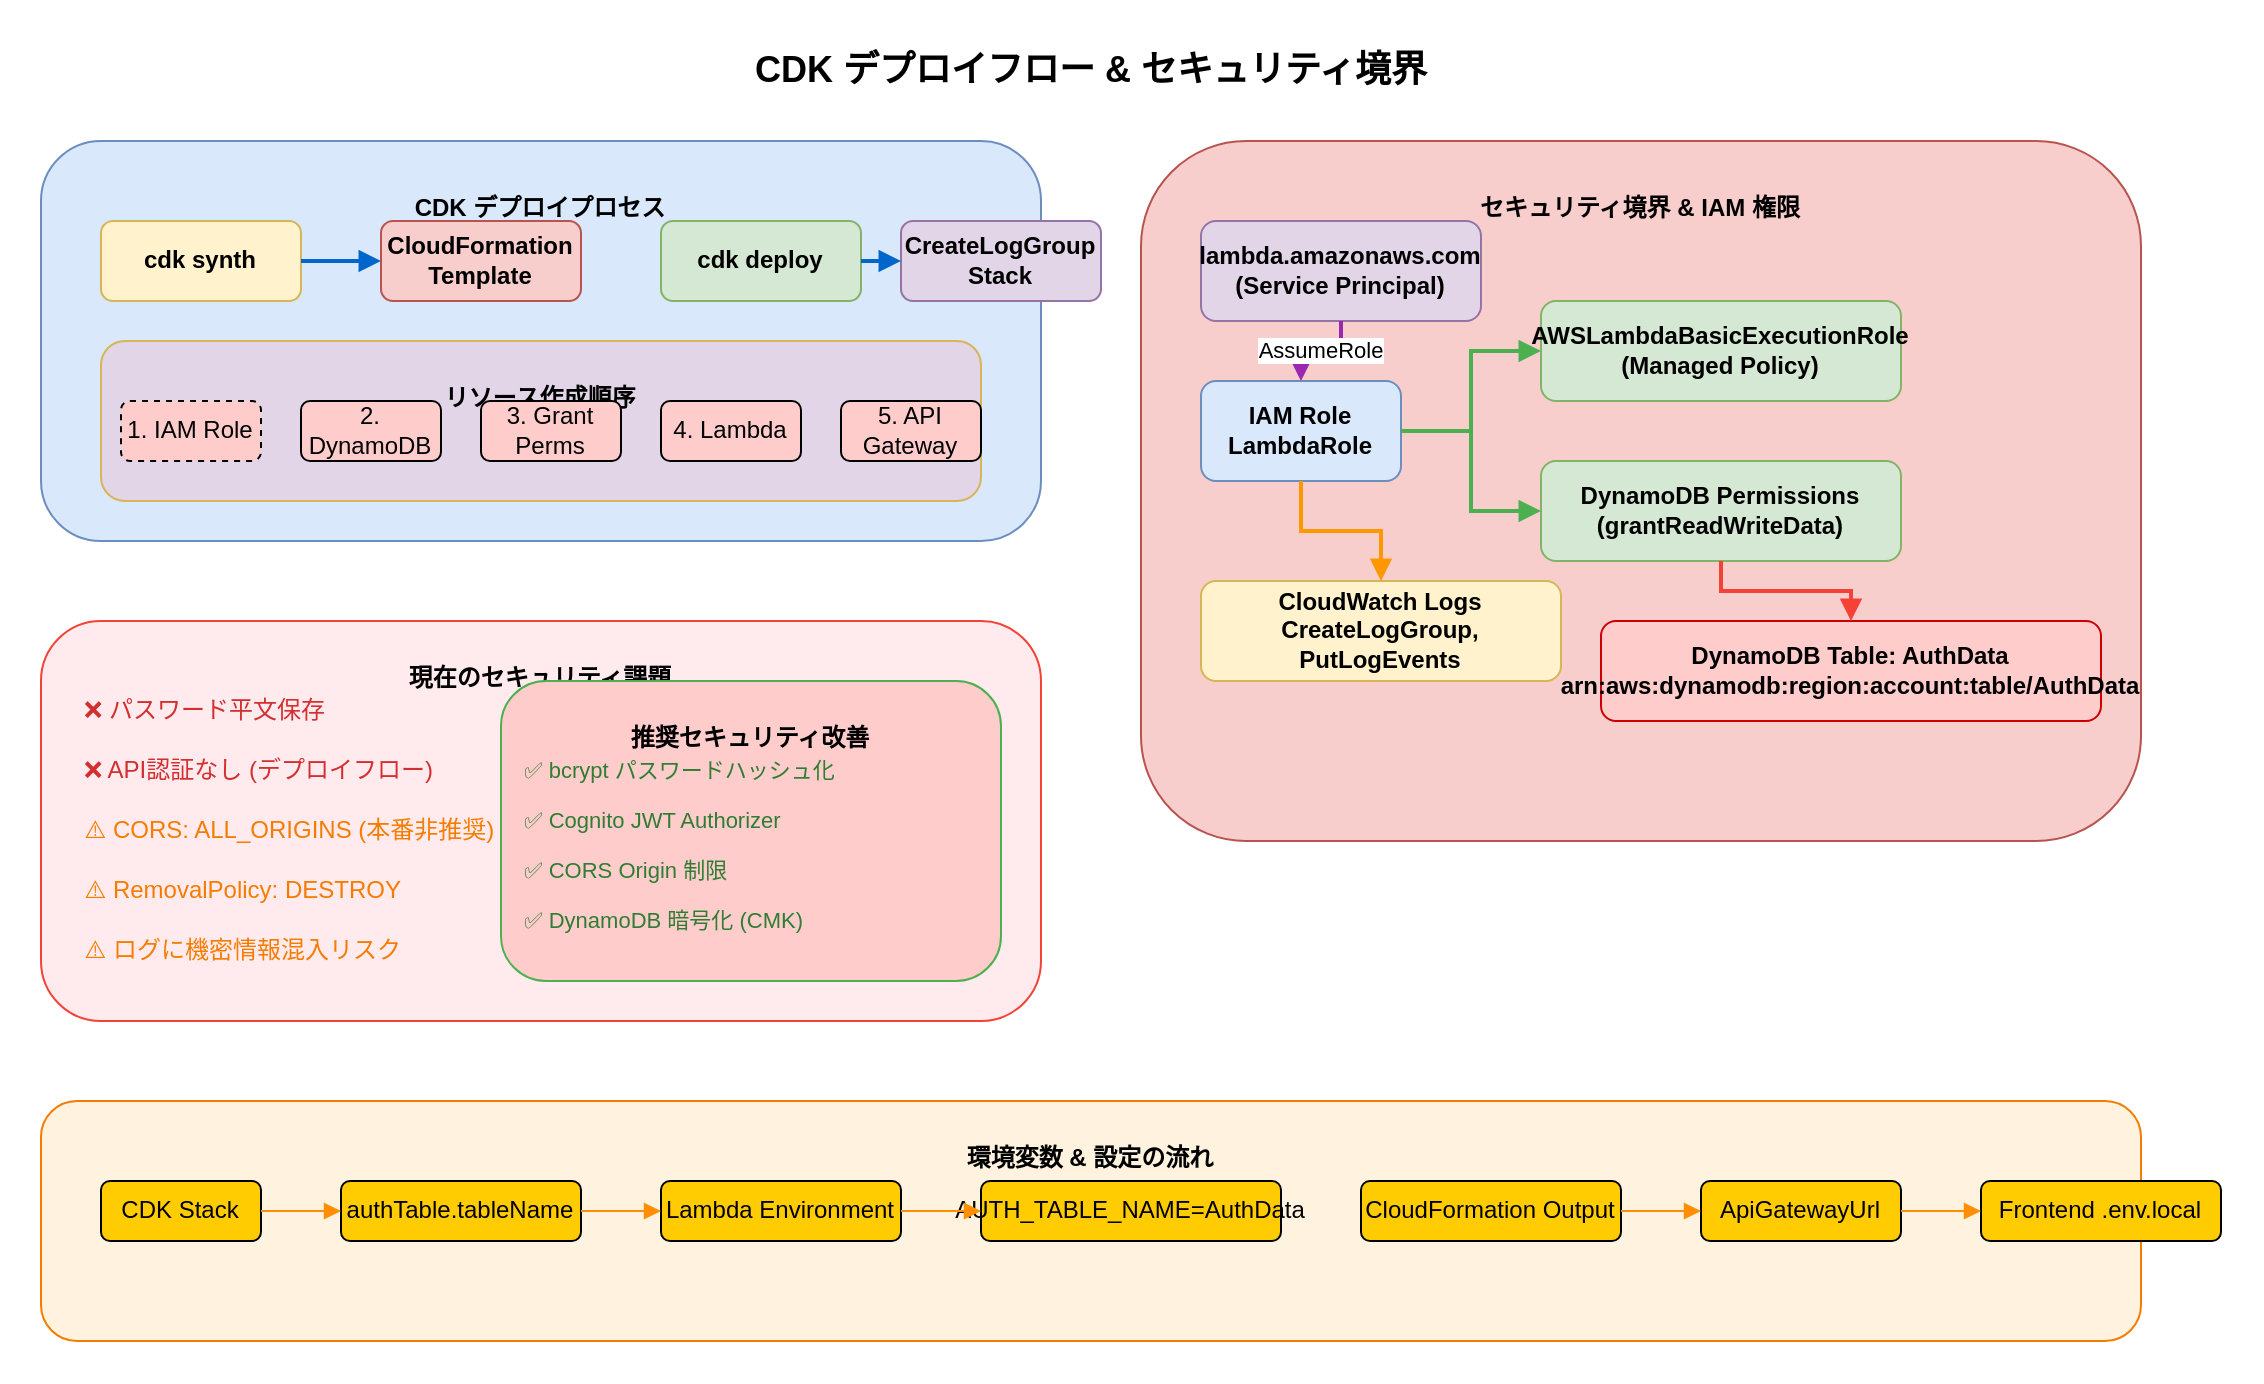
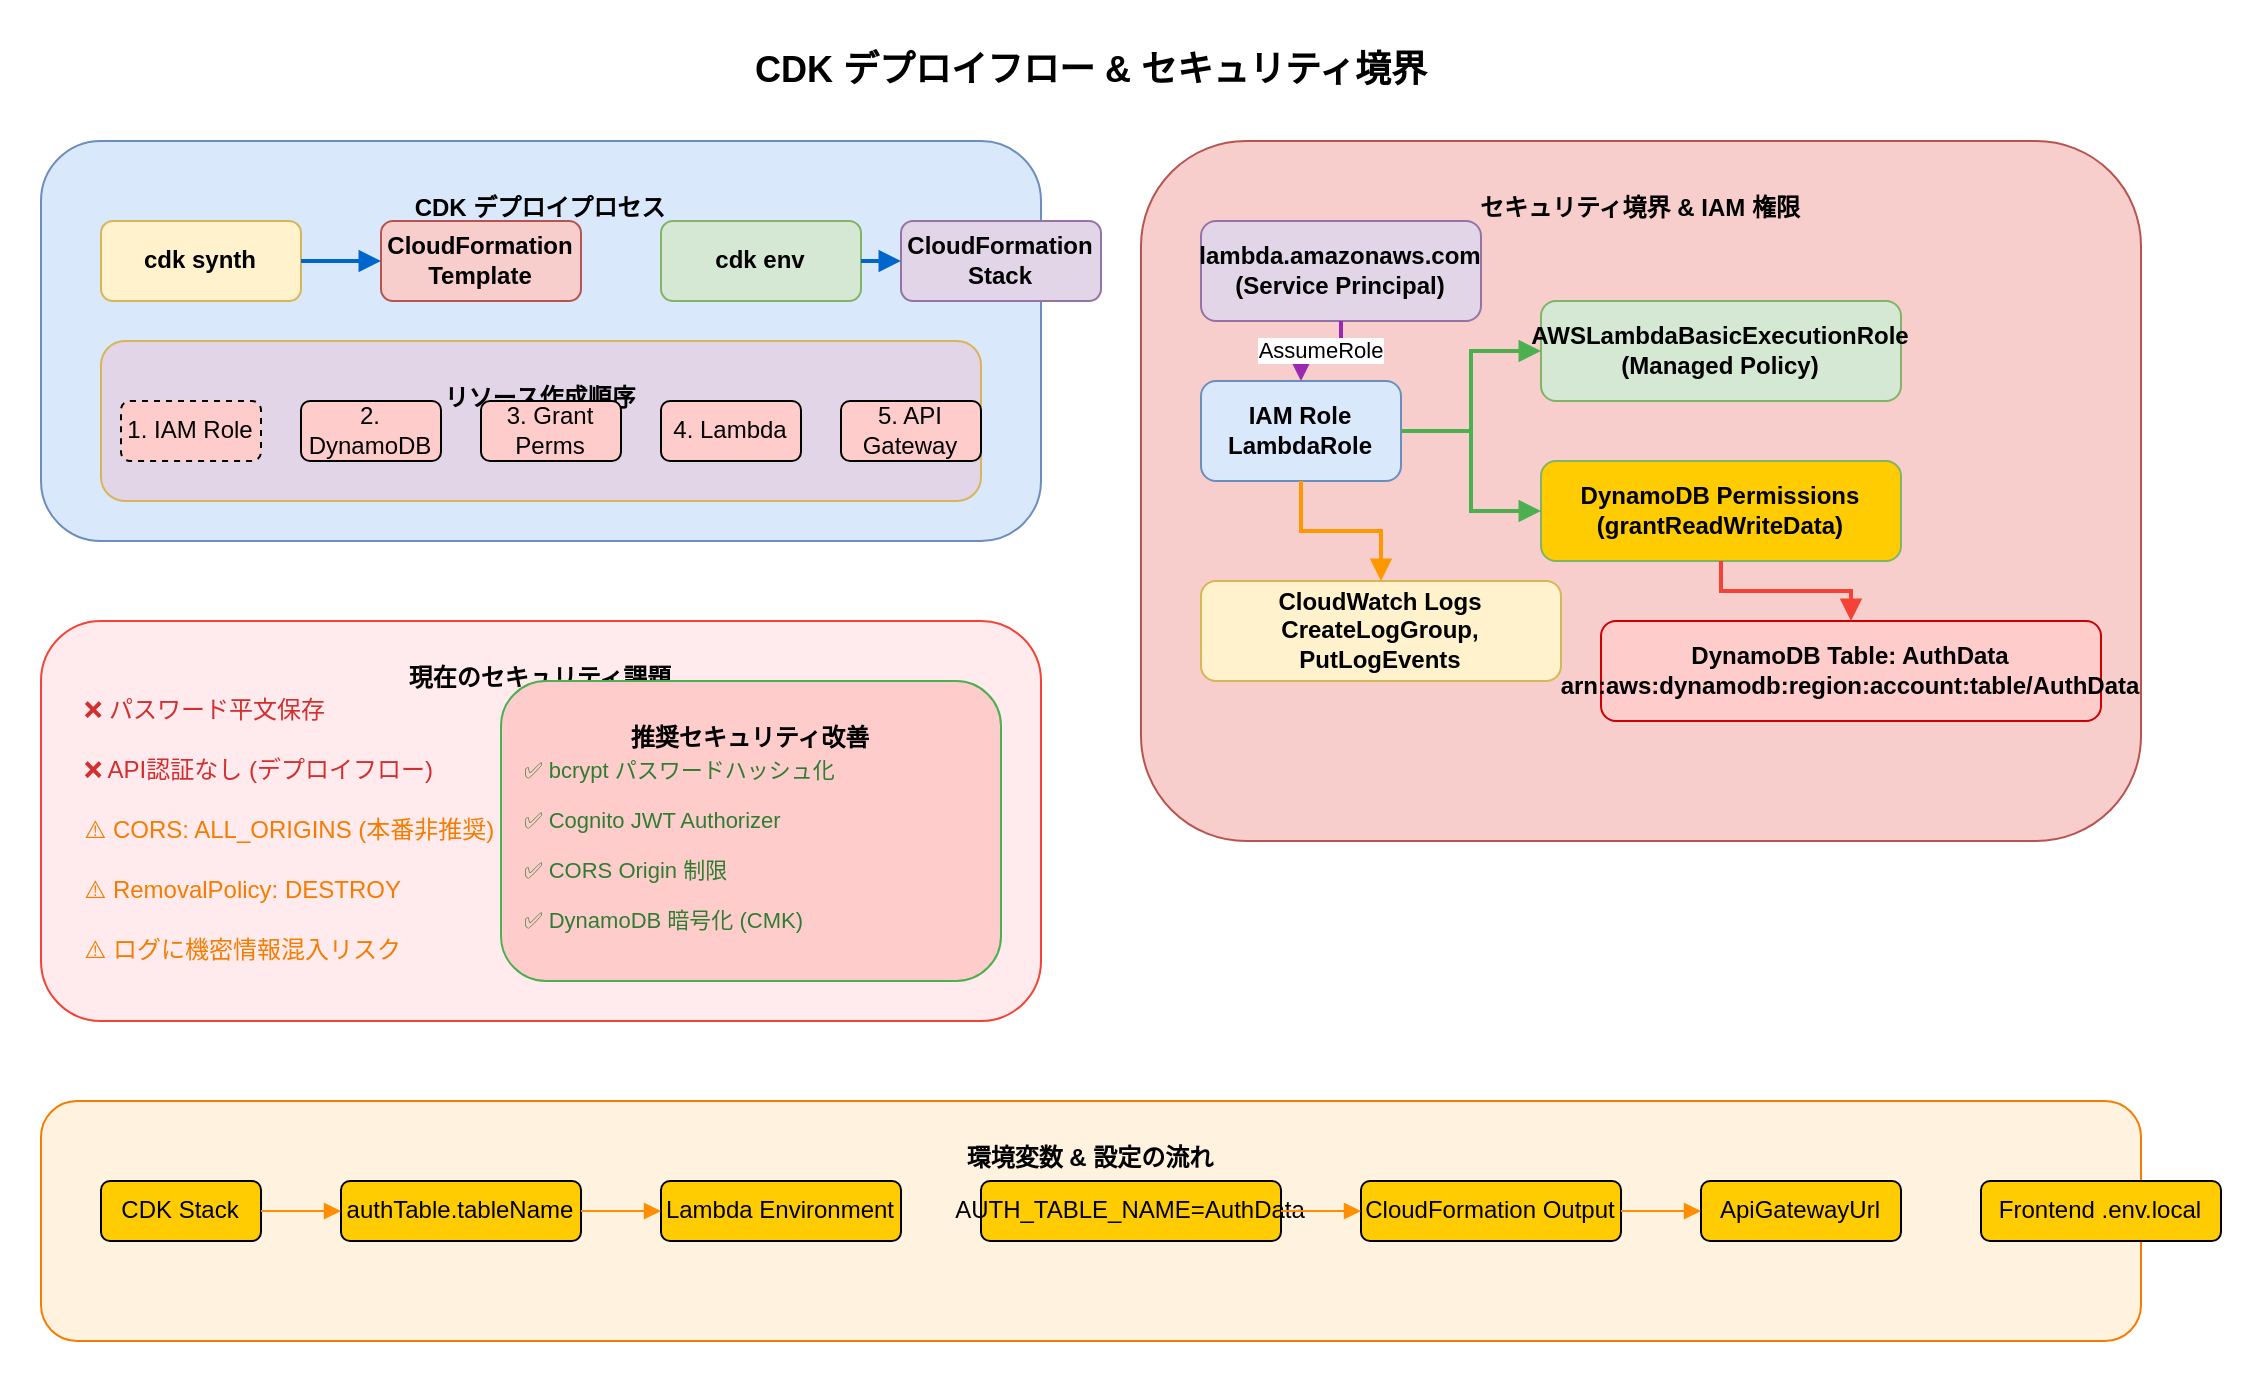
node "cdk deploy": label "cdk deploy" -> "cdk env"
node "CreateLogGroup Stack": label "CreateLogGroup Stack" -> "CloudFormation Stack"
node "DynamoDB Permissions (grantReadWriteData)": fillcolor #d5e8d4 -> #ffcc02
edge "Lambda Environment" -> "AUTH_TABLE_NAME=AuthData": removed
edge "AUTH_TABLE_NAME=AuthData" -> "CloudFormation Output": added
edge "ApiGatewayUrl" -> "Frontend .env.local": removed
